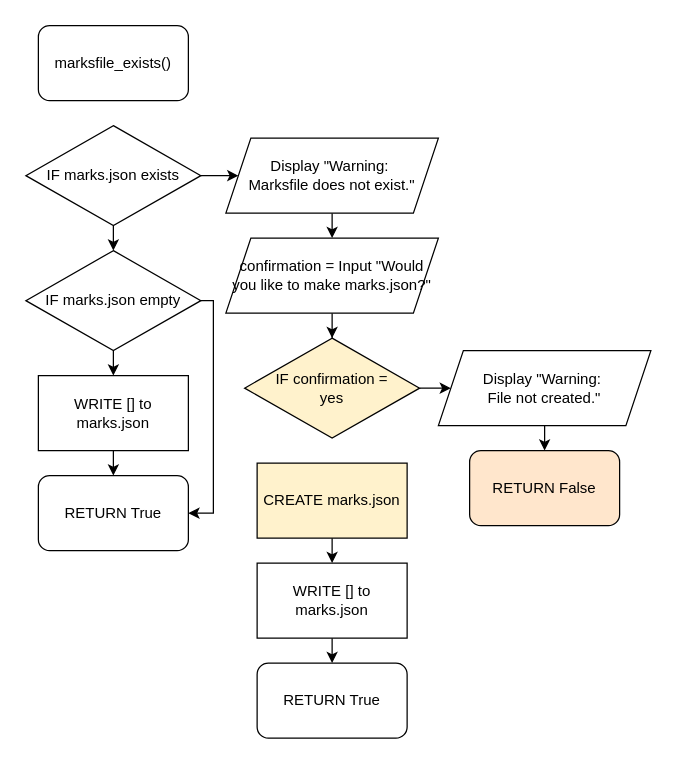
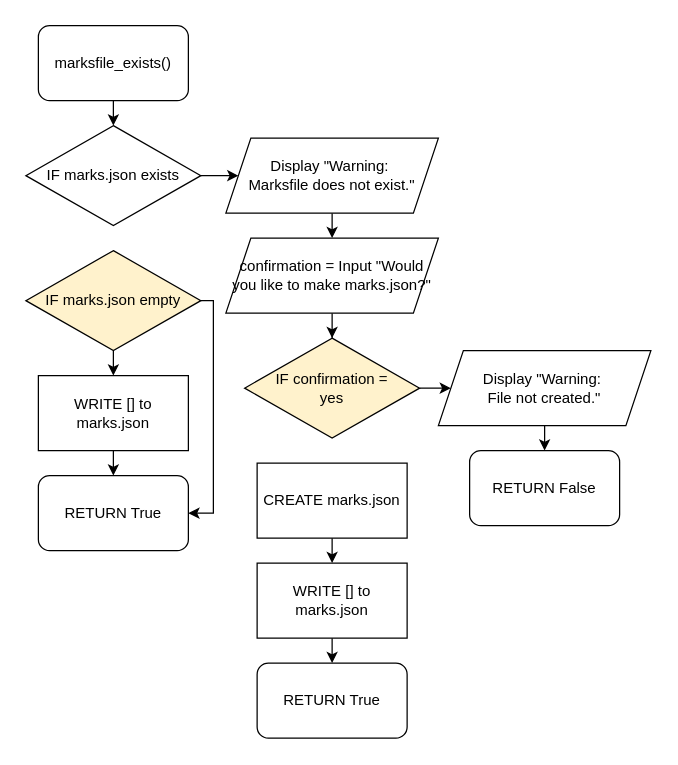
edge "marksfile_exists()" -> "IF marks.json exists": added
edge "IF marks.json exists" -> "IF marks.json empty": removed
node "IF marks.json empty": fillcolor #ffffff -> #fff2cc
node "RETURN False": fillcolor #ffe6cc -> #ffffff
node "CREATE marks.json": fillcolor #fff2cc -> #ffffff
